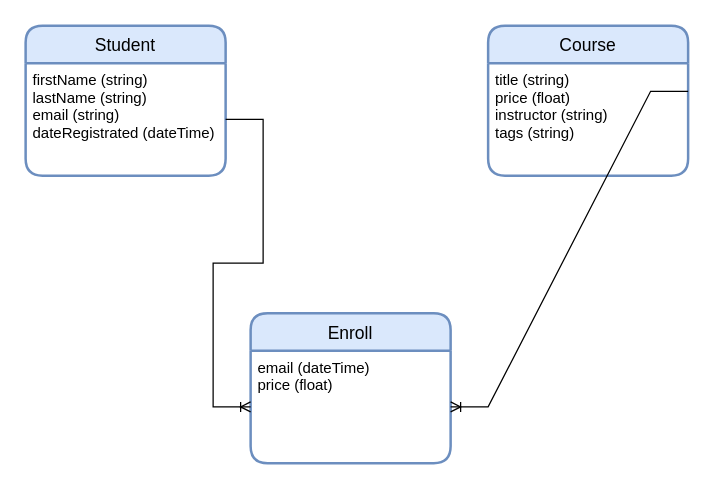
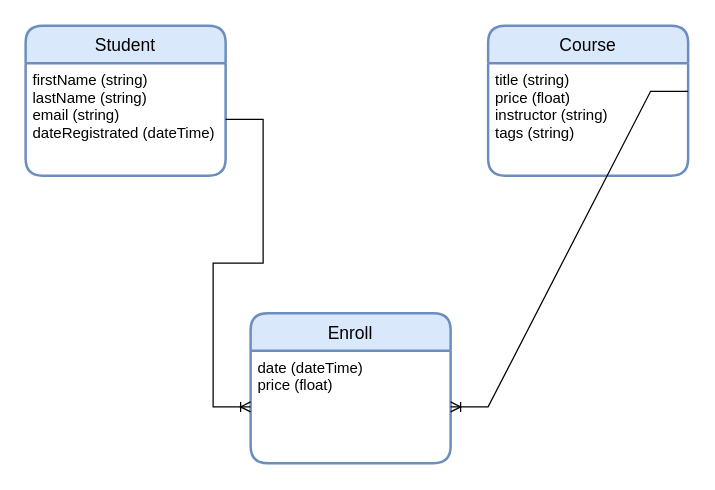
node "email (dateTime) price (float)": label "email (dateTime) price (float)" -> "date (dateTime) price (float)"
